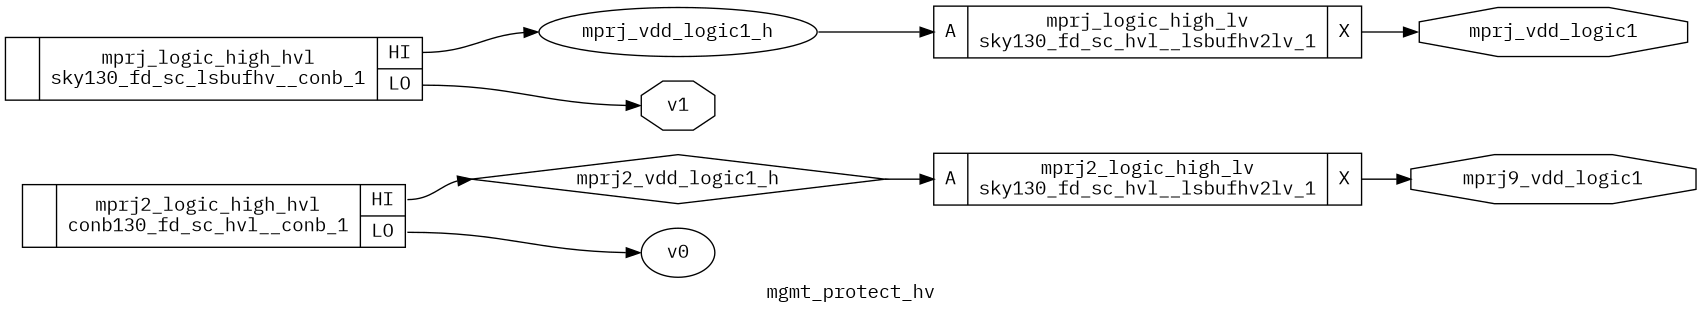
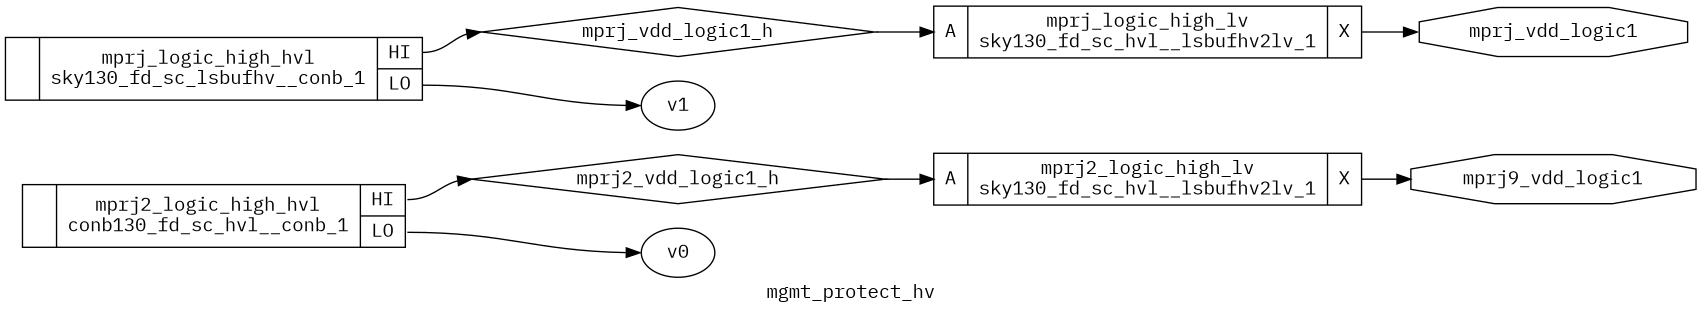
node "mprj_vdd_logic1_h": shape ellipse -> diamond
node "v1": shape octagon -> ellipse
